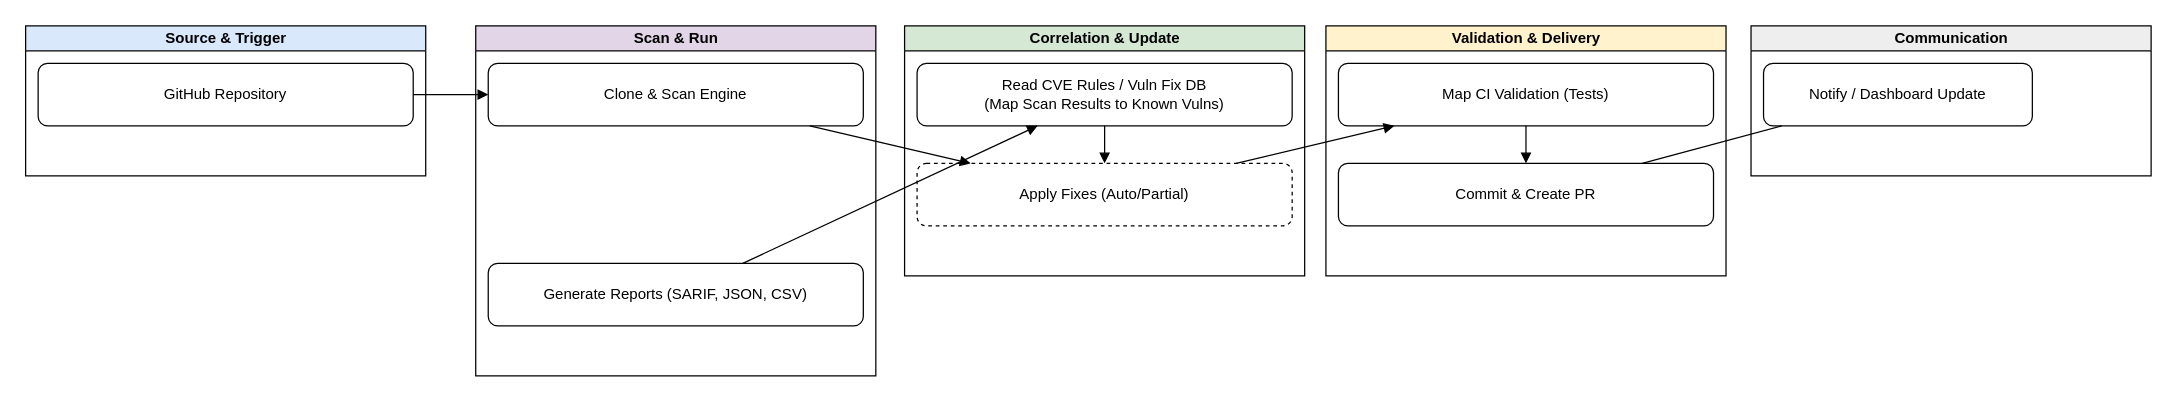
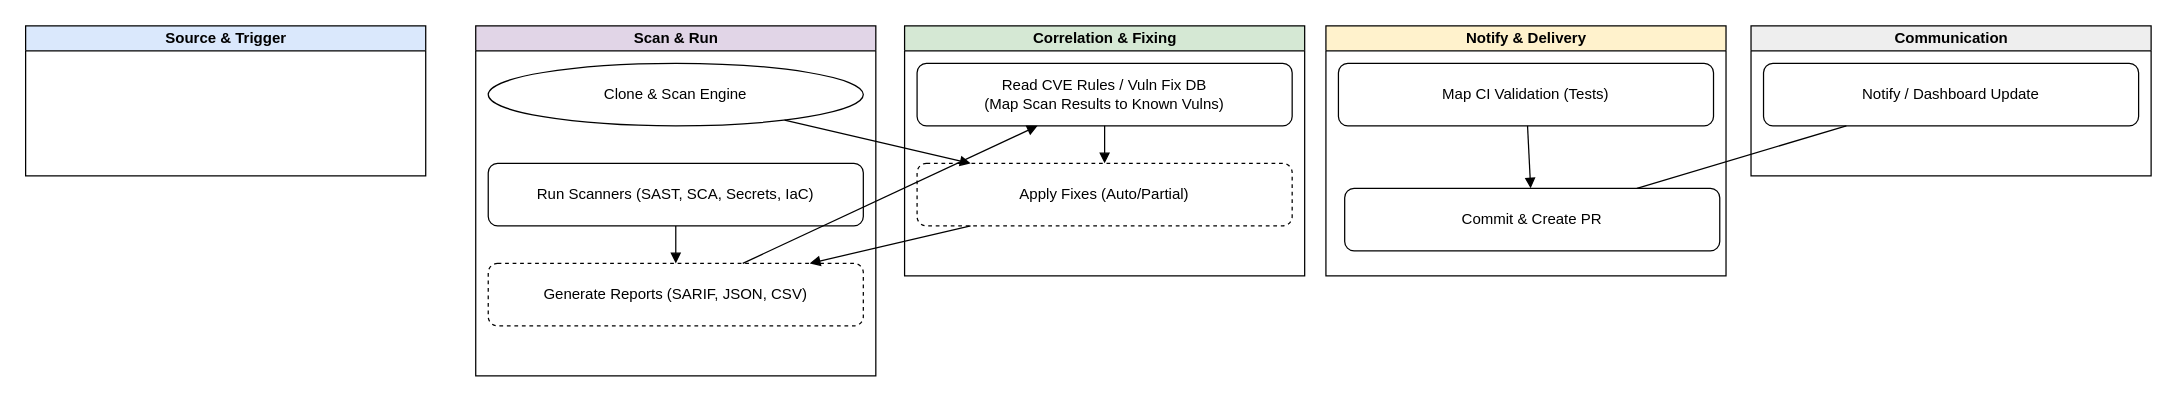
node "Correlation & Update": label "Correlation & Update" -> "Correlation & Fixing"
node "Validation & Delivery": label "Validation & Delivery" -> "Notify & Delivery"
node "GitHub Repository": removed
edge "GitHub Repository" -> "Clone & Scan Engine": removed
node "Clone & Scan Engine": shape rounded rectangle -> ellipse
node "Notify / Dashboard Update": size 269x63 -> 375x63
edge "Apply Fixes (Auto/Partial)" -> "Map CI Validation (Tests)": now "Apply Fixes (Auto/Partial)" -> "Generate Reports (SARIF, JSON, CSV)"
node "Run Scanners (SAST, SCA, Secrets, IaC)": added
node "Commit & Create PR": moved (1526, 194) -> (1532, 219)
edge "Run Scanners (SAST, SCA, Secrets, IaC)" -> "Generate Reports (SARIF, JSON, CSV)": added
node "Generate Reports (SARIF, JSON, CSV)": style solid -> dashed
